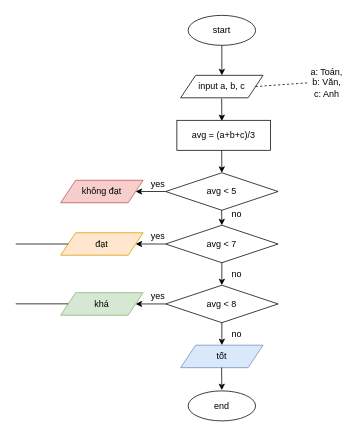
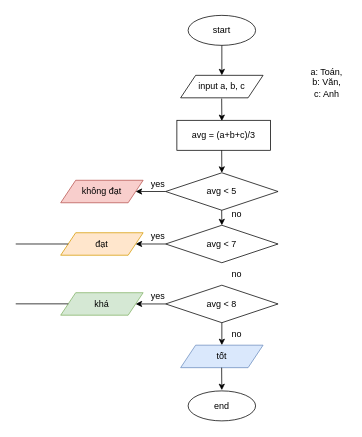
edge "a: Toán, b: Văn, c: Anh" -- "input a, b, c": removed
edge "avg < 7" -> "avg < 8": removed
